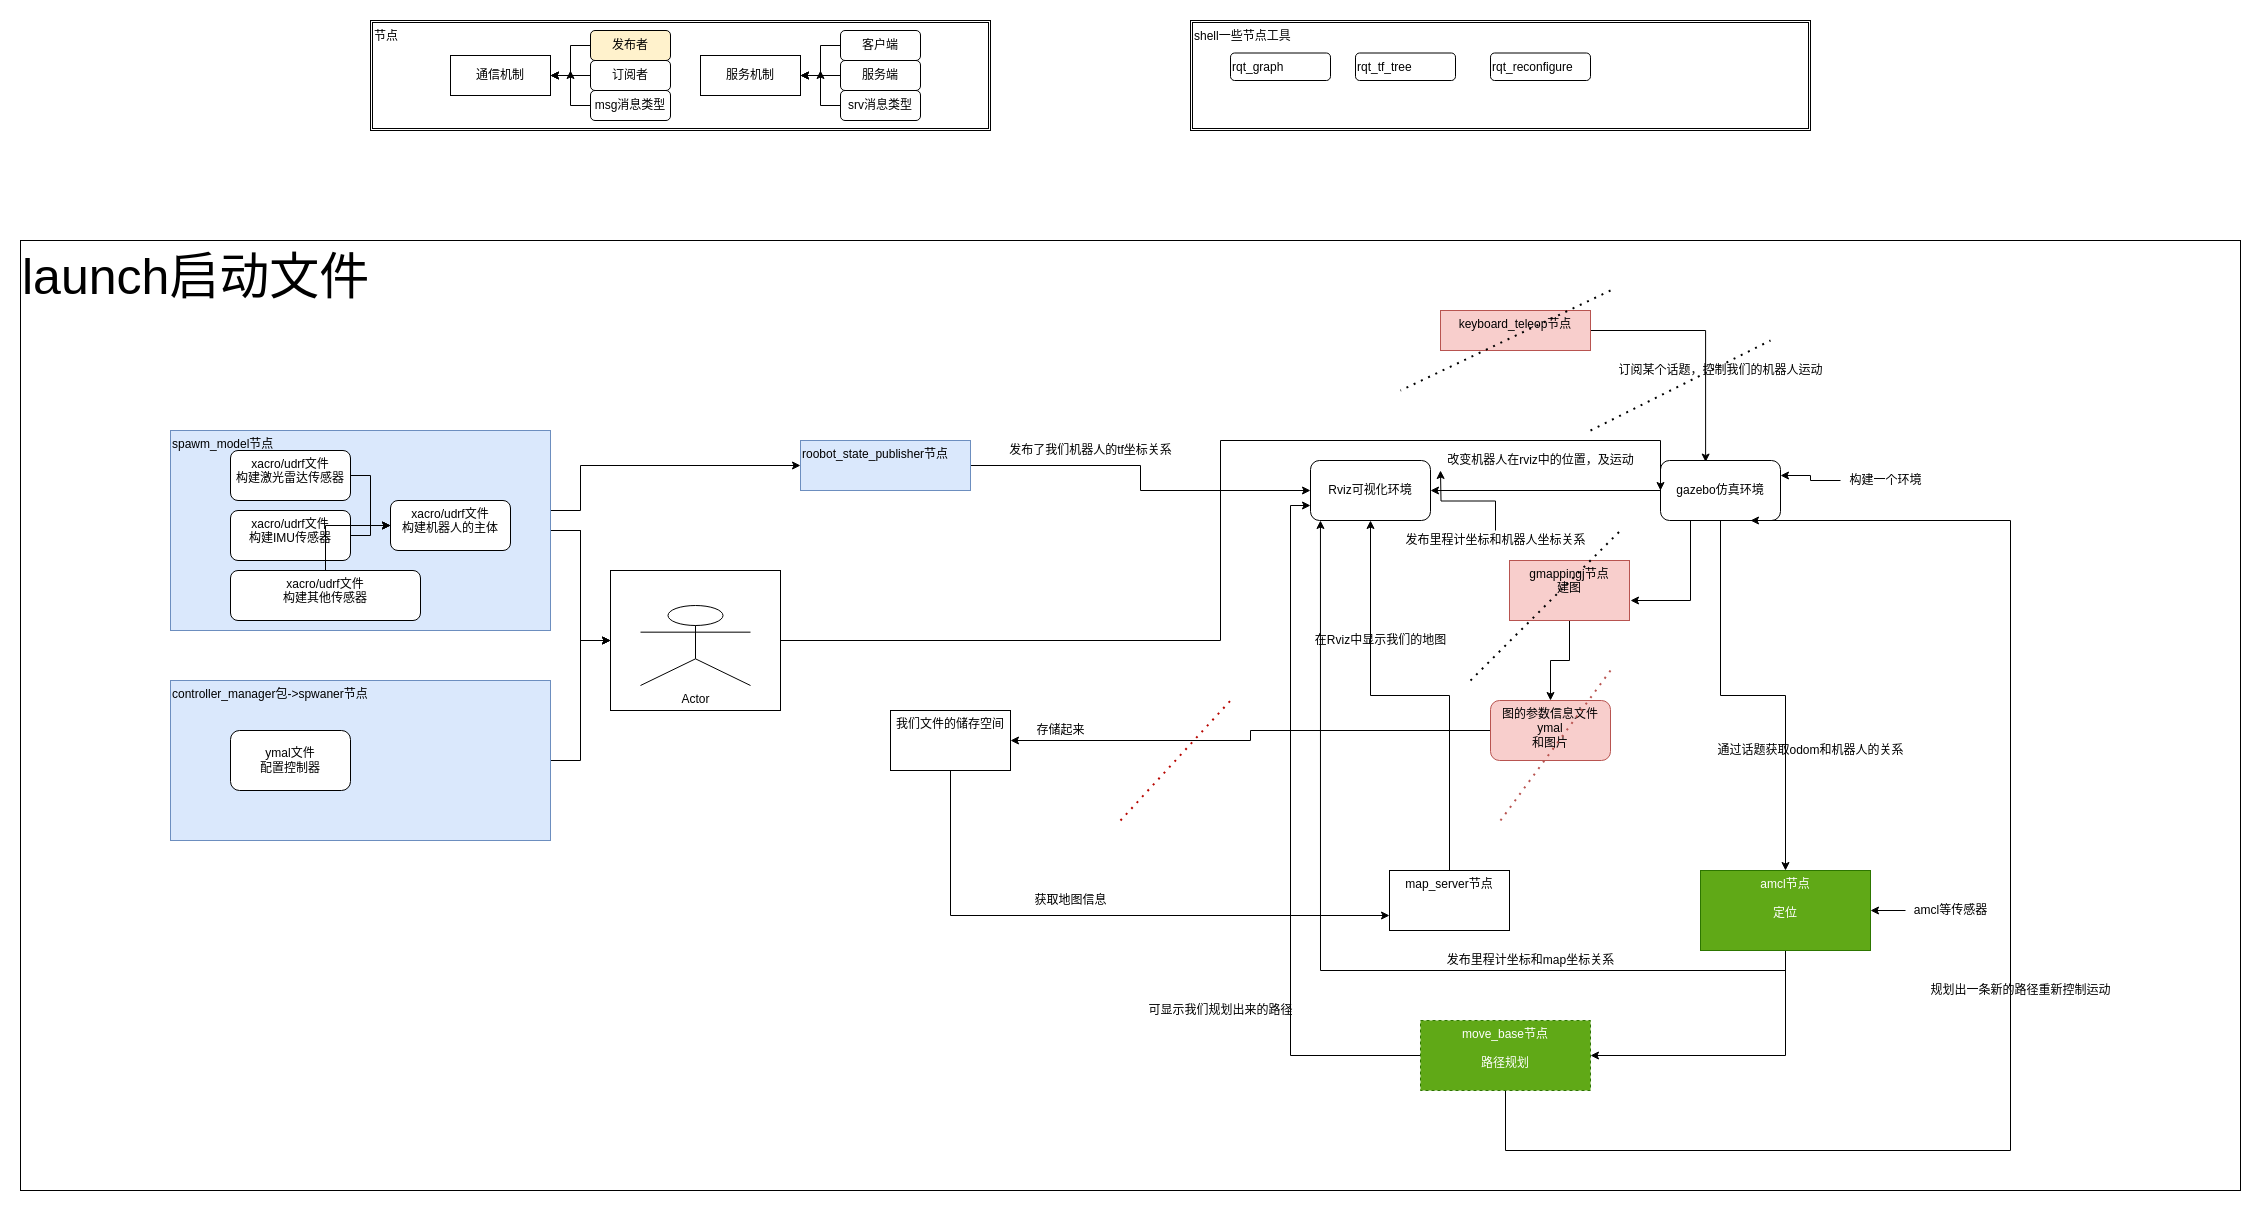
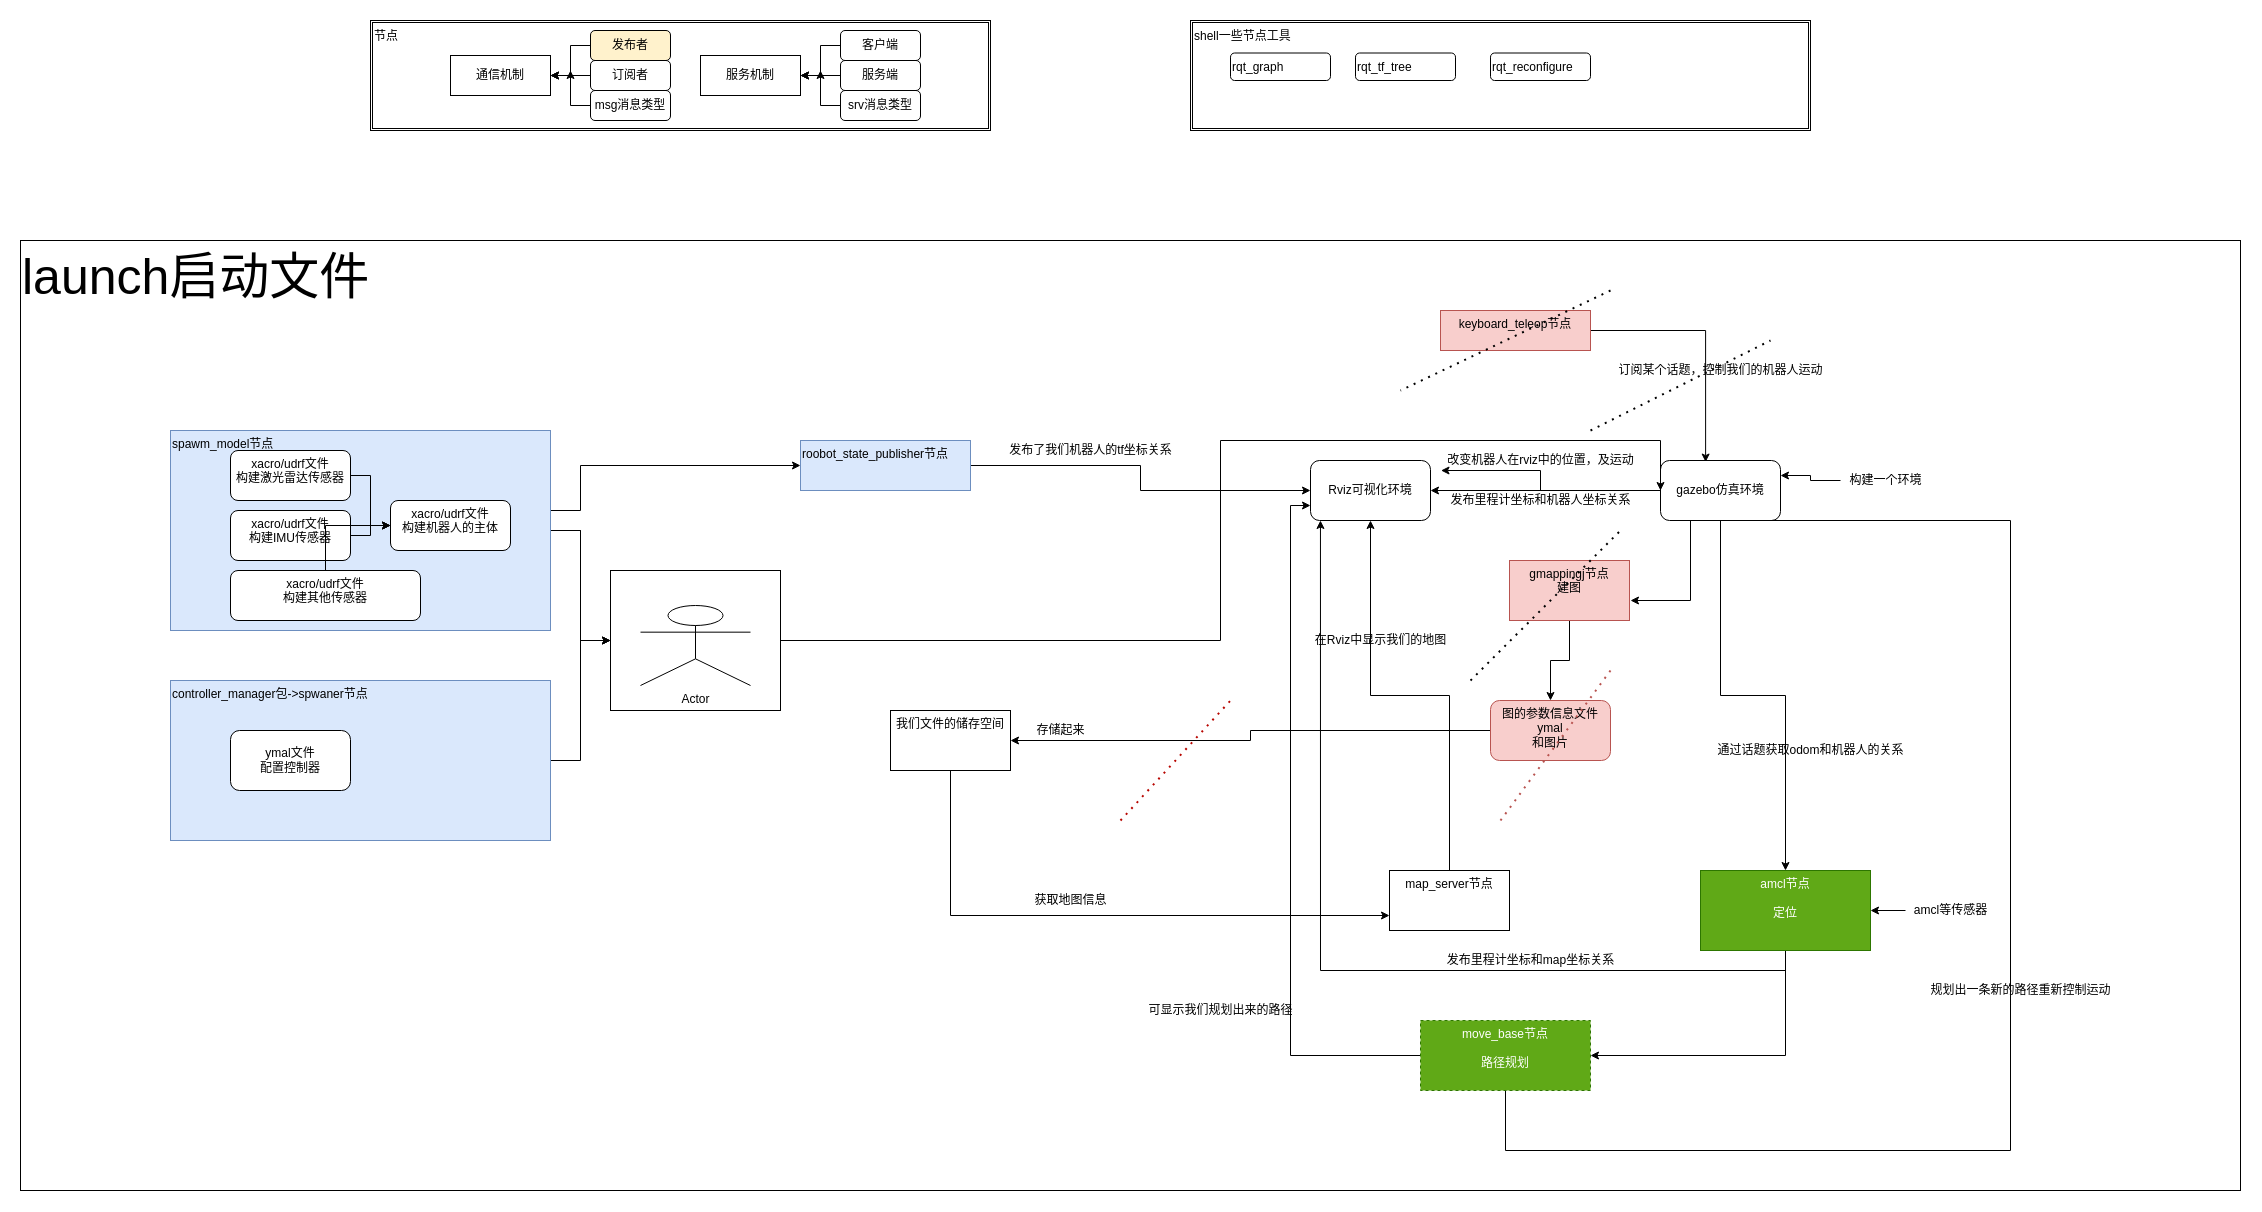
edge "move_base节点 路径规划" -> "gazebo仿真环境": arrowhead classic -> none
node "发布里程计坐标和机器人坐标关系": moved (1496, 541) -> (1541, 501)
